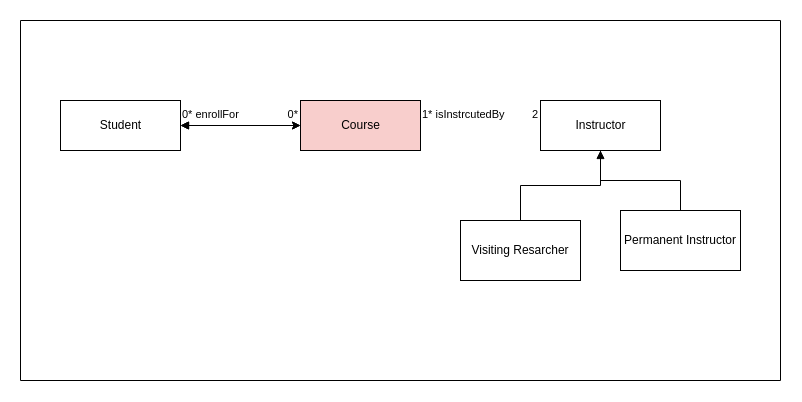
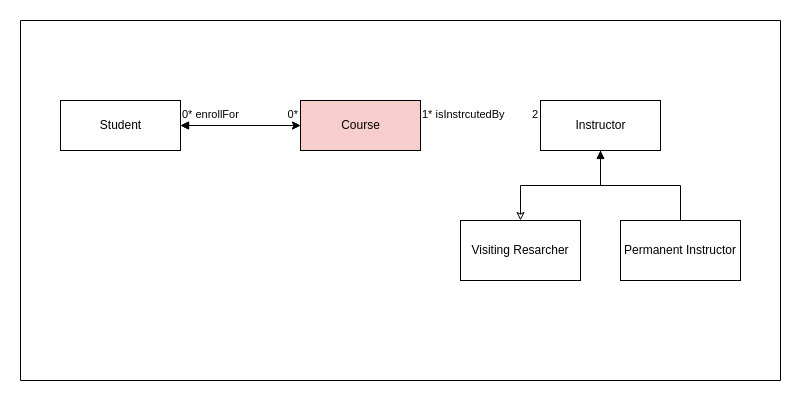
edge "Visiting Resarcher" -> "Instructor": arrowhead none -> classic
node "Permanent Instructor": moved (681, 241) -> (681, 251)
